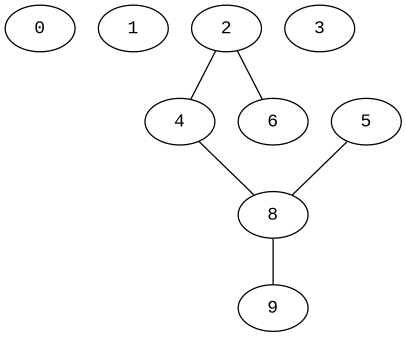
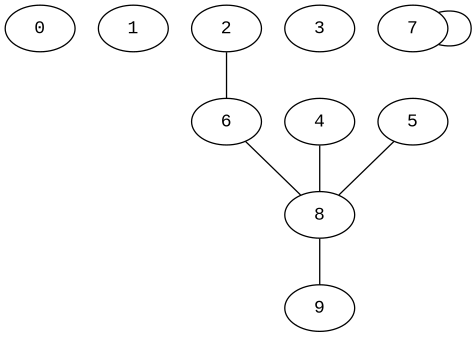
node "7": added
edge "2" -- "4": removed
edge "6" -- "8": added
